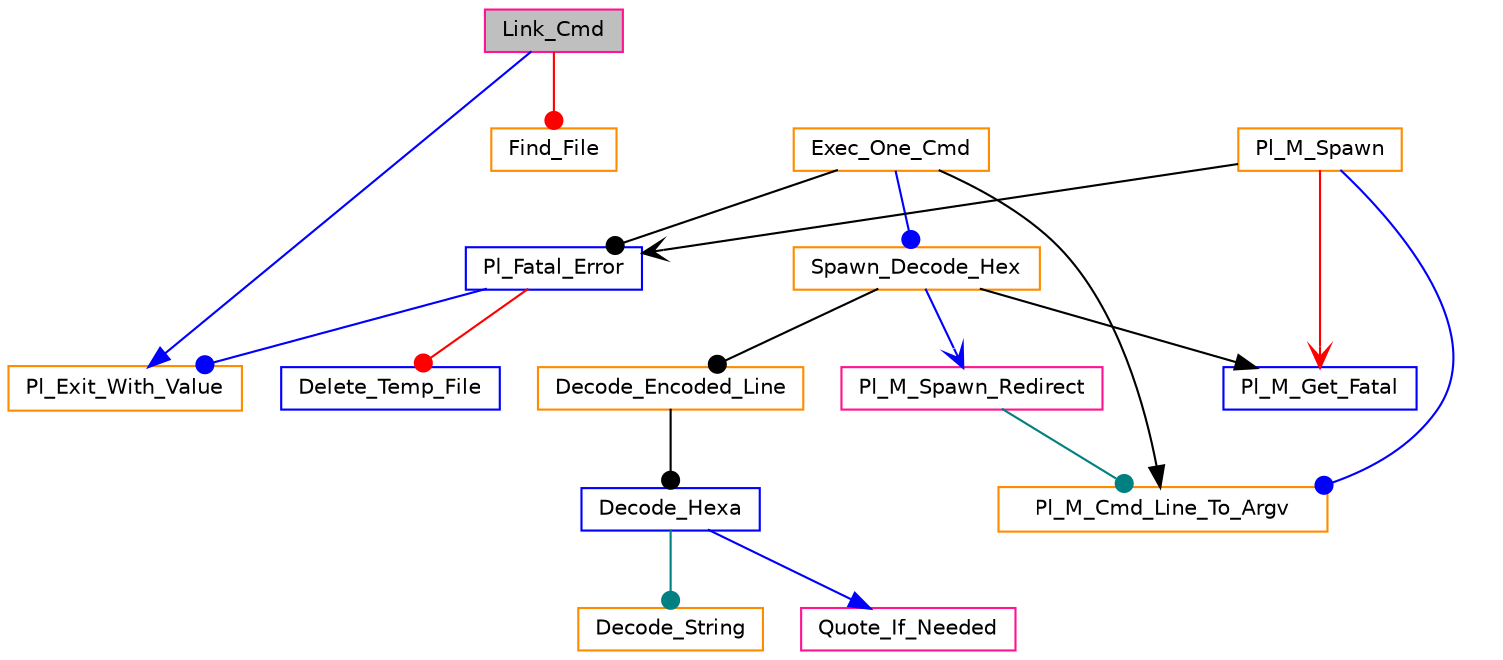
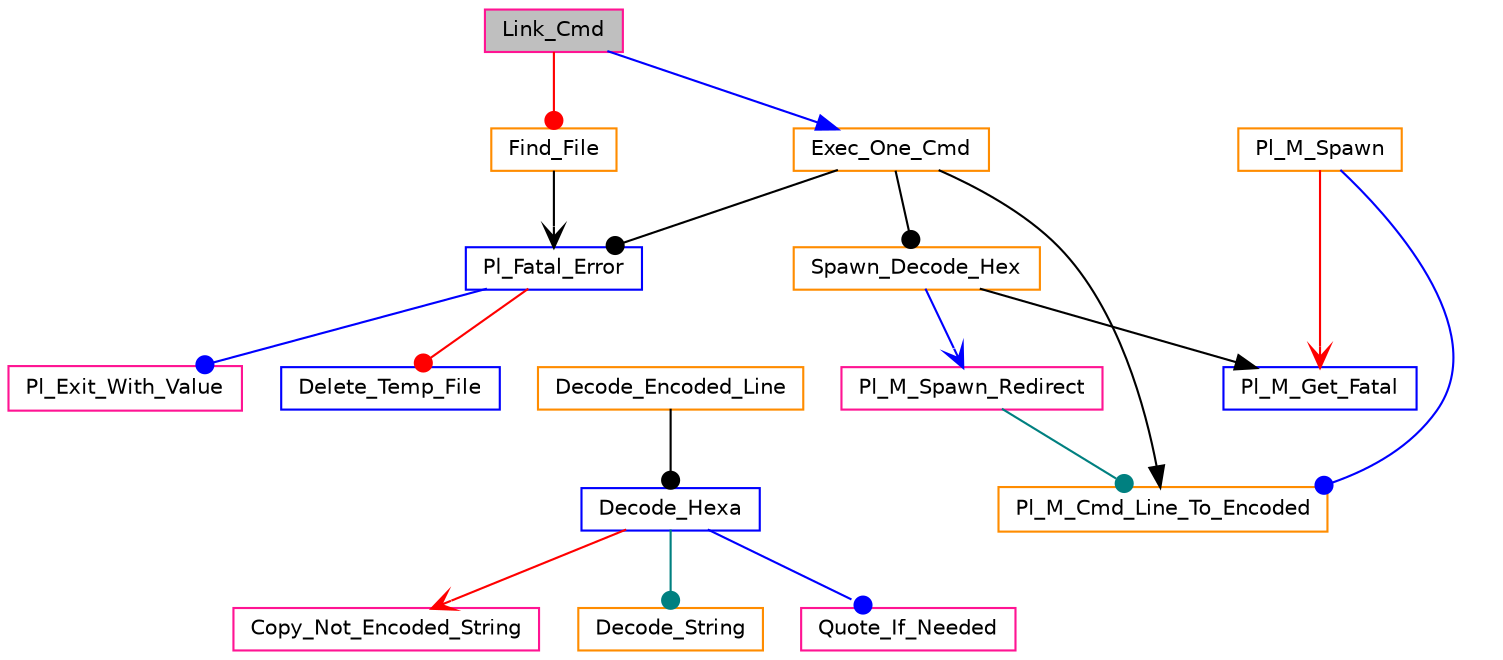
edge "Exec_One_Cmd" -> "Spawn_Decode_Hex": color blue -> black
edge "Link_Cmd" -> "Pl_Exit_With_Value": now "Link_Cmd" -> "Exec_One_Cmd"
edge "Pl_M_Spawn" -> "Pl_Fatal_Error": now "Find_File" -> "Pl_Fatal_Error"
edge "Spawn_Decode_Hex" -> "Decode_Encoded_Line": removed
node "Pl_Exit_With_Value": color darkorange -> deeppink
node "Pl_M_Cmd_Line_To_Argv": label "Pl_M_Cmd_Line_To_Argv" -> "Pl_M_Cmd_Line_To_Encoded"
edge "Decode_Hexa" -> "Quote_If_Needed": arrowhead normal -> dot
node "Copy_Not_Encoded_String": added
